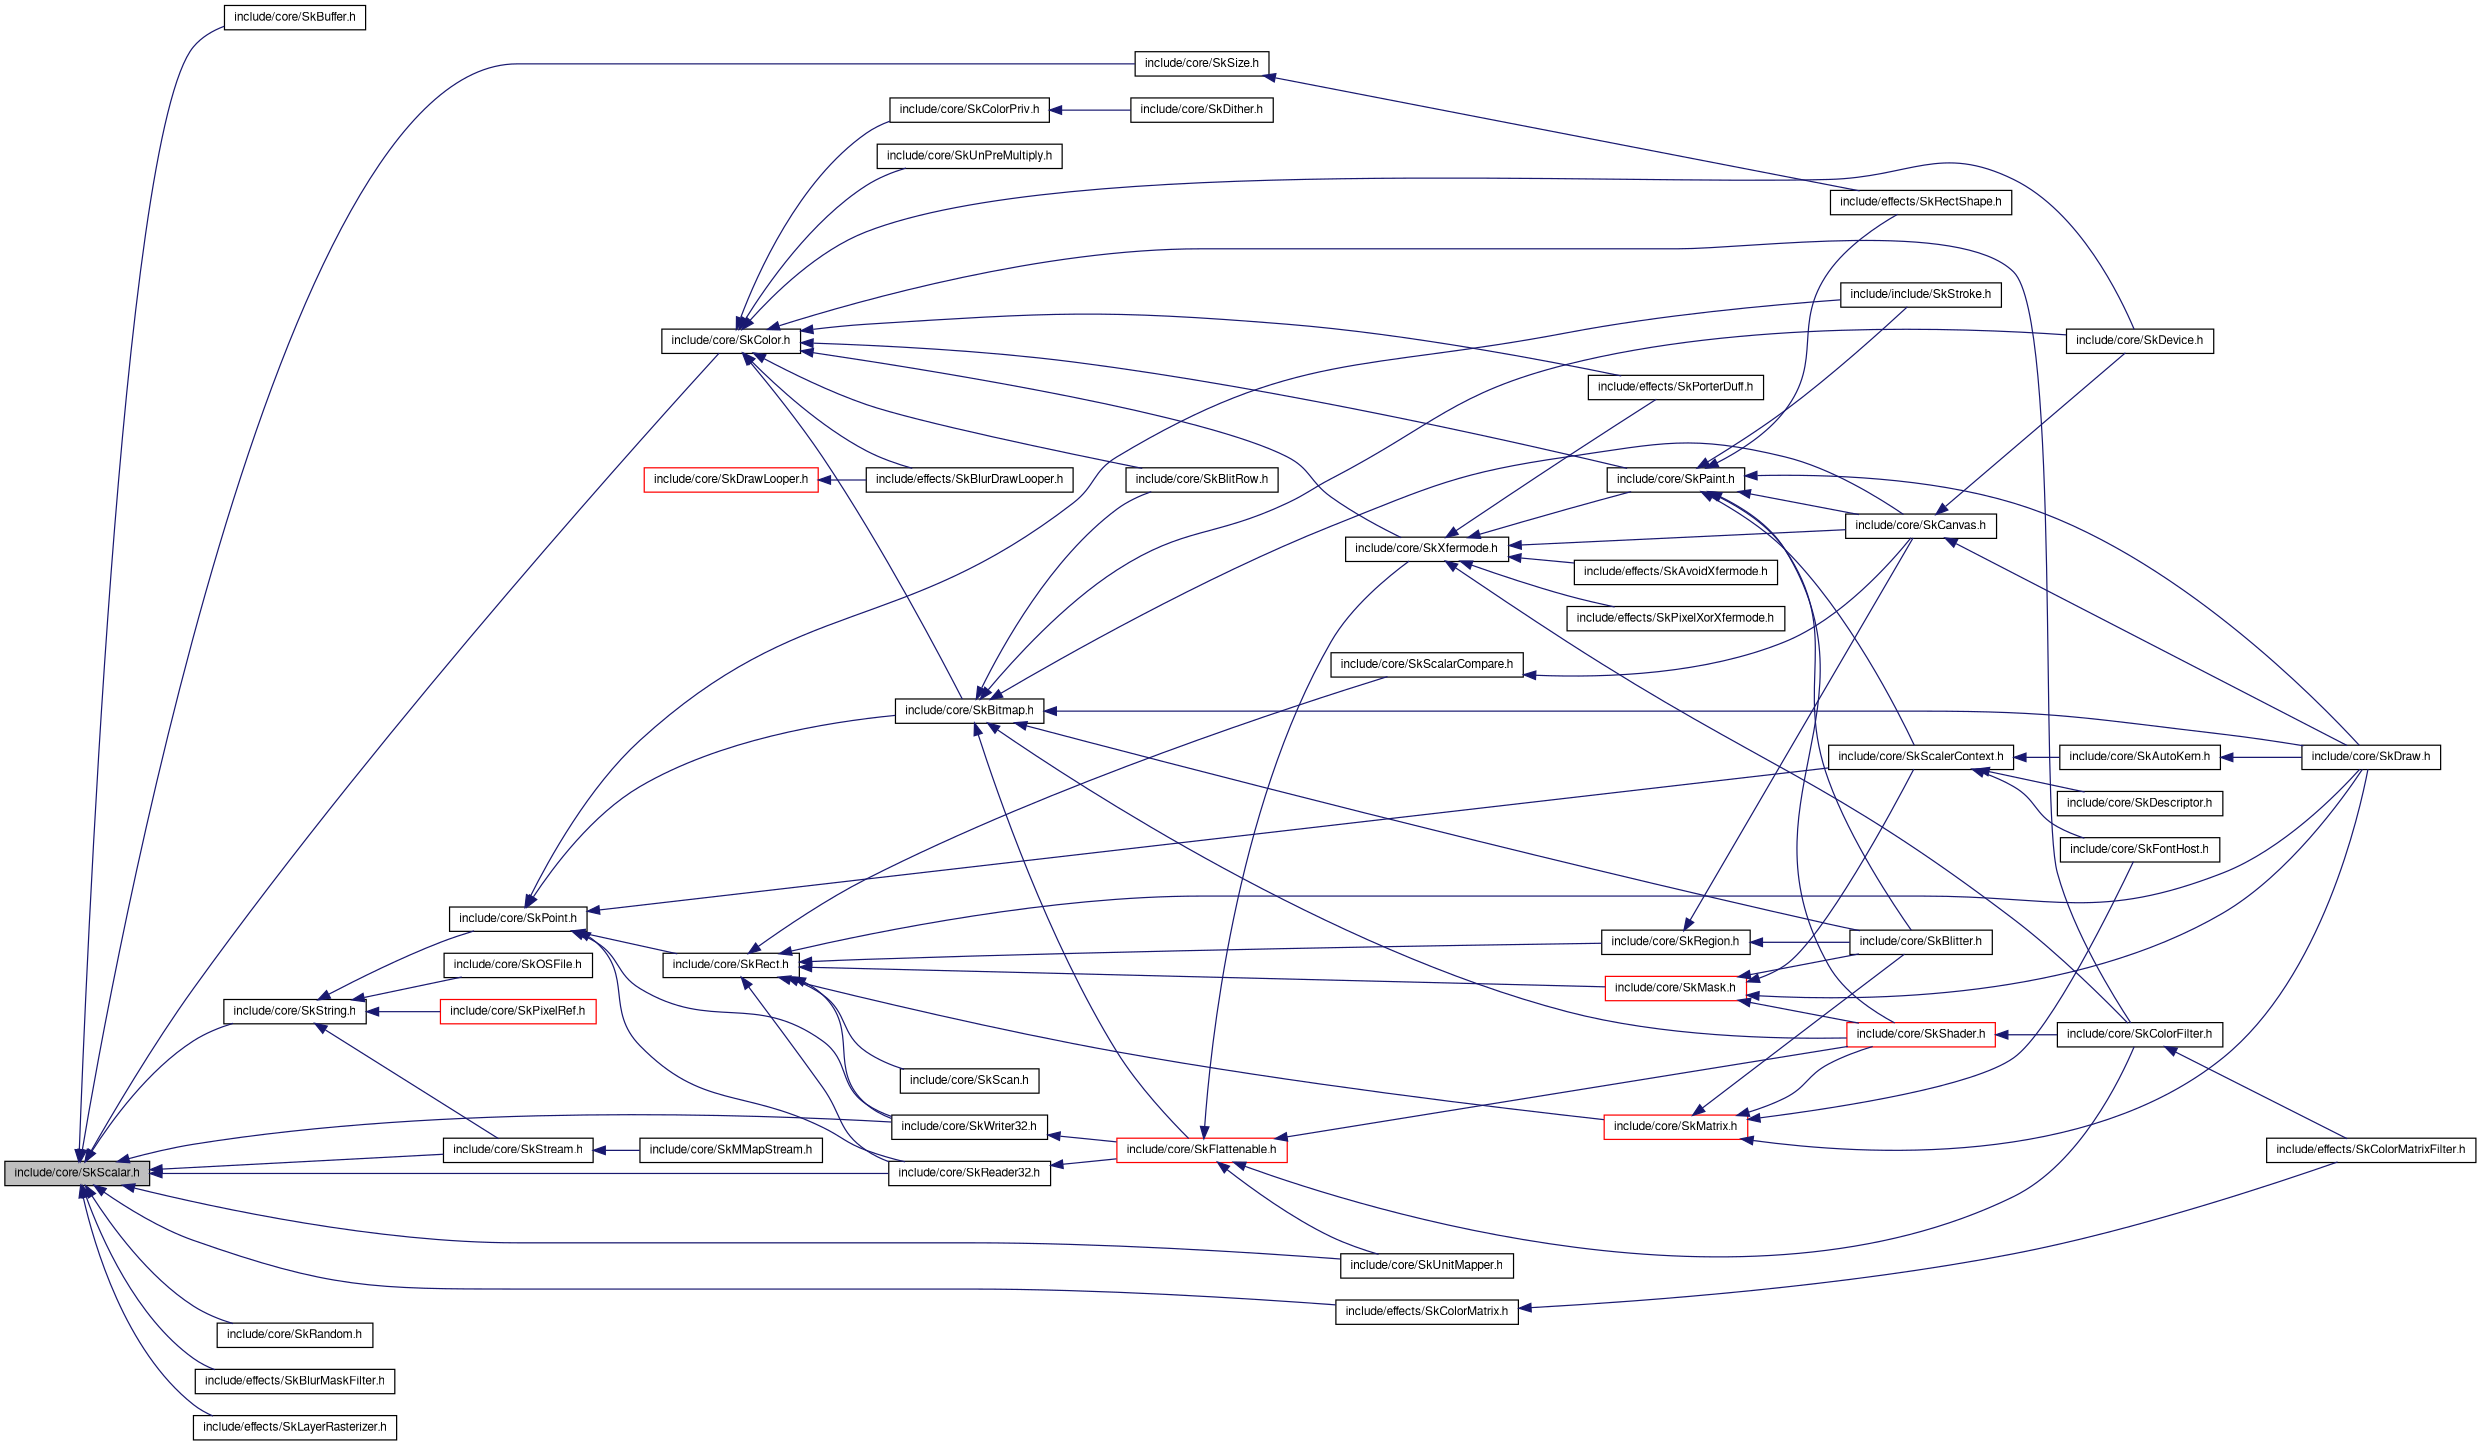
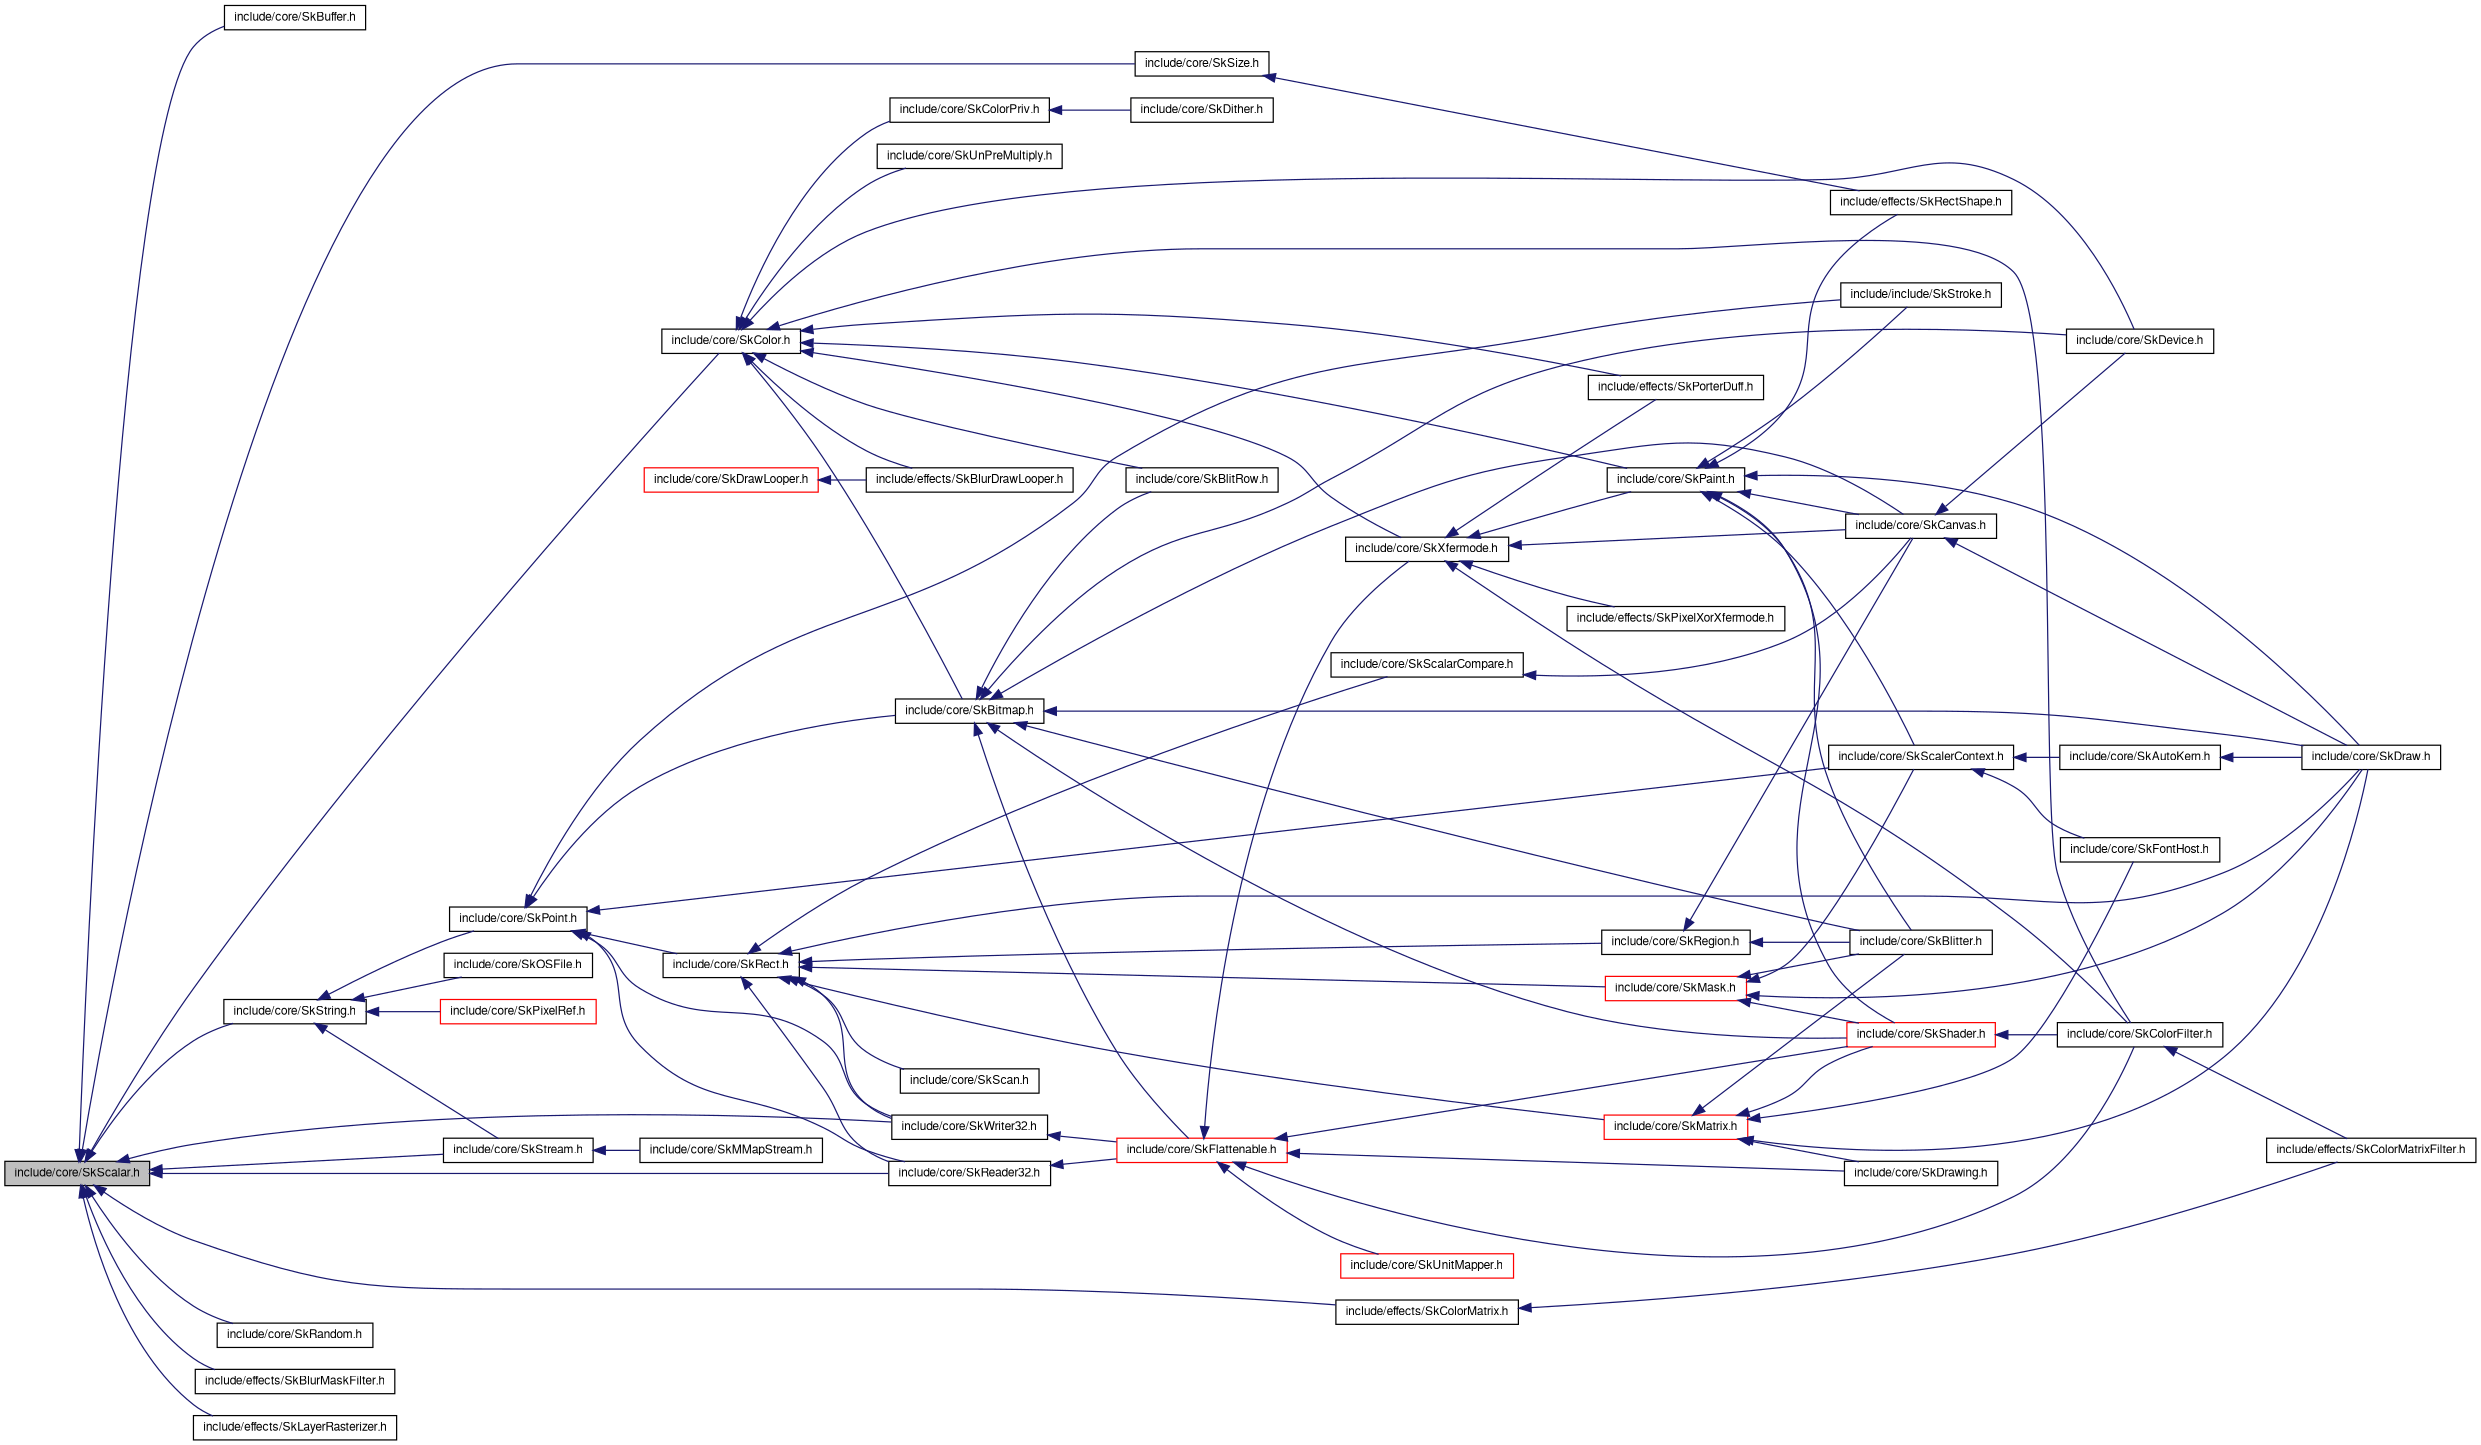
node "include/effects/SkAvoidXfermode.h": removed
node "include/core/SkDescriptor.h": removed
node "include/core/SkDrawing.h": added
edge "include/core/SkUnitMapper.h" -> "include/core/SkScalar.h": removed
node "include/core/SkUnitMapper.h": color black -> red
